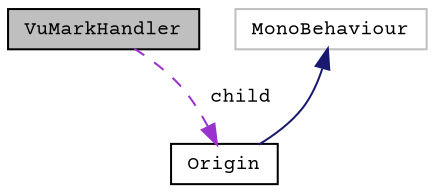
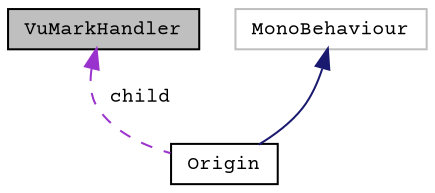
edge "VuMarkHandler" -> "Origin": reversed
